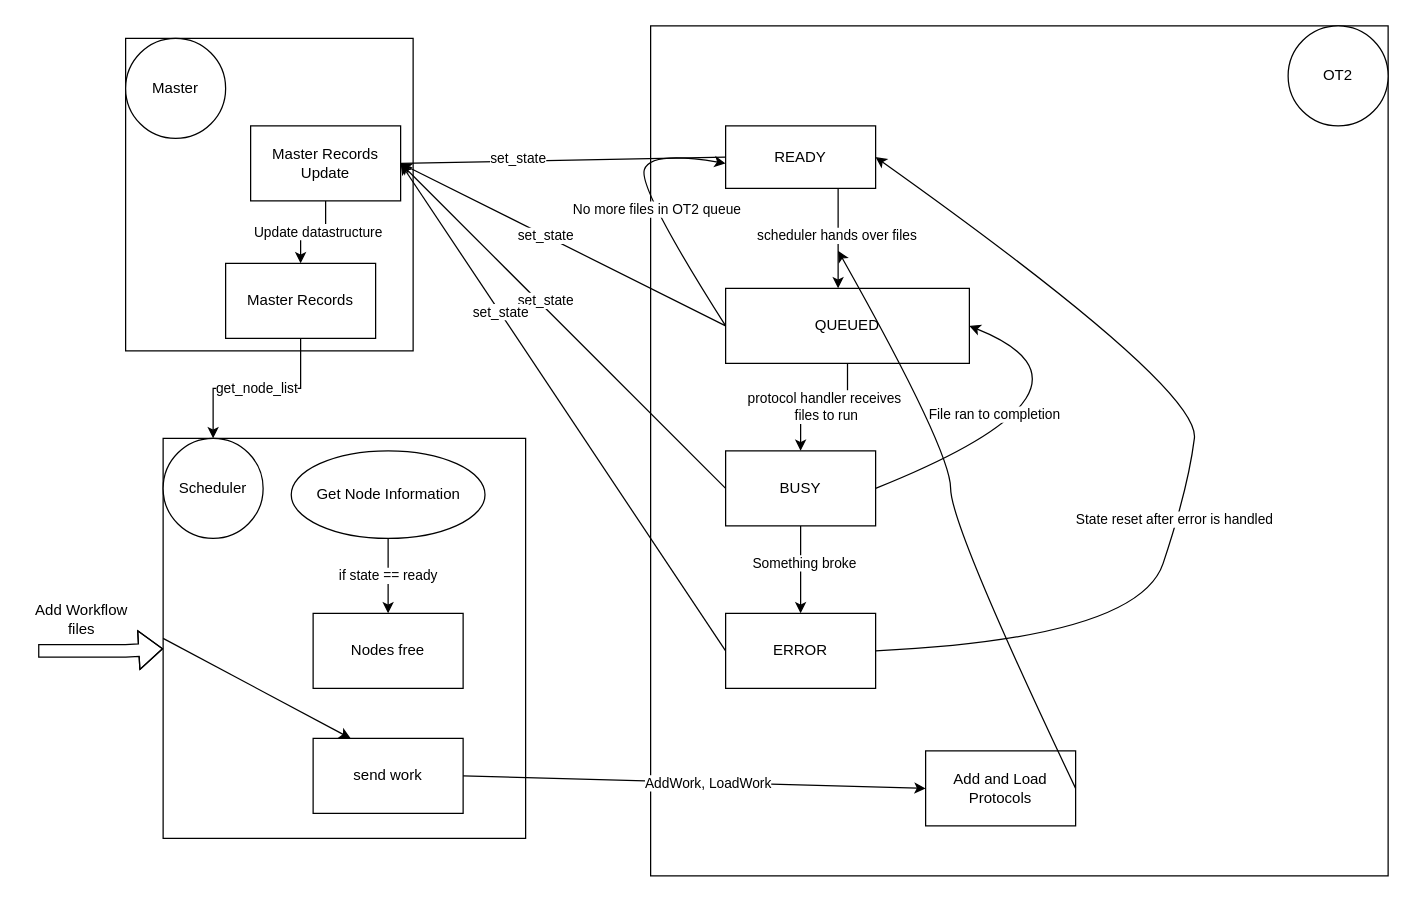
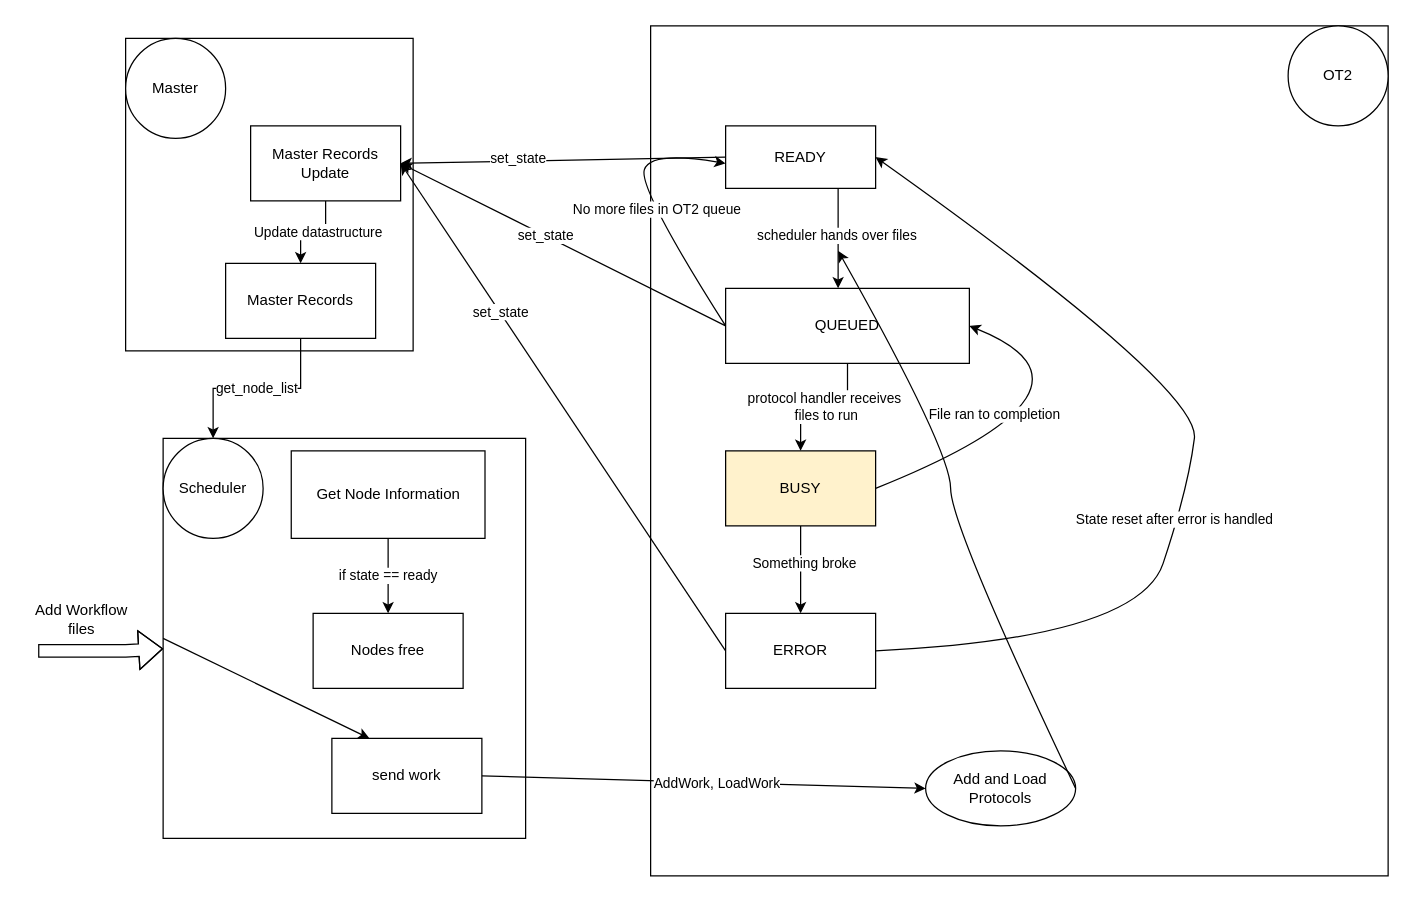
edge "READY" -- "Master Records Update": arrowhead none -> classic
edge "BUSY" -> "Master Records Update": removed, label "set_state"
node "BUSY": fillcolor #ffffff -> #fff2cc
node "Get Node Information": shape ellipse -> rectangle
node "send work": moved (388, 776) -> (407, 776)
node "Add and Load Protocols": shape rectangle -> ellipse
